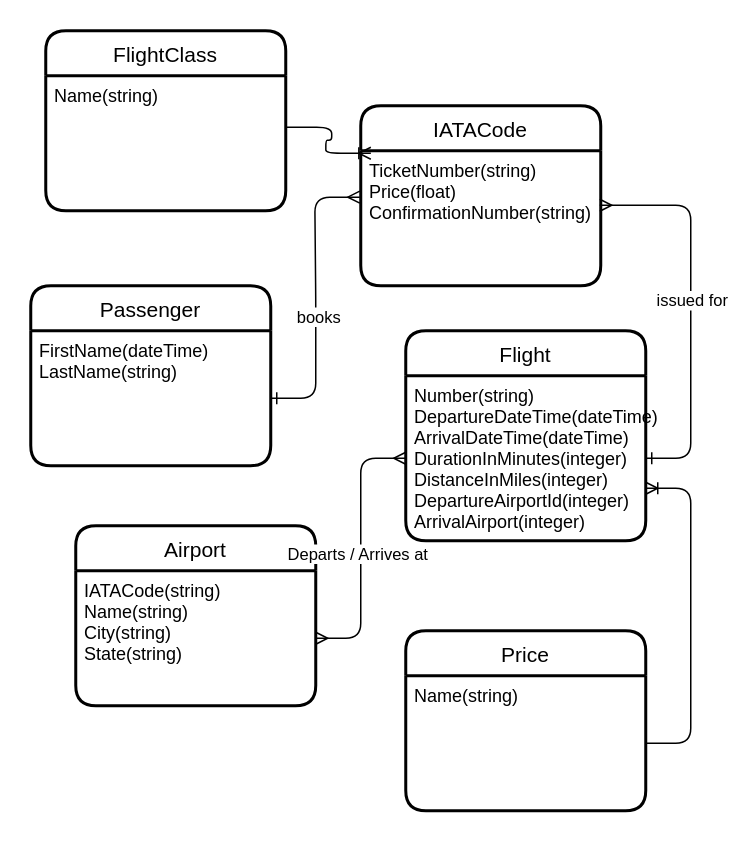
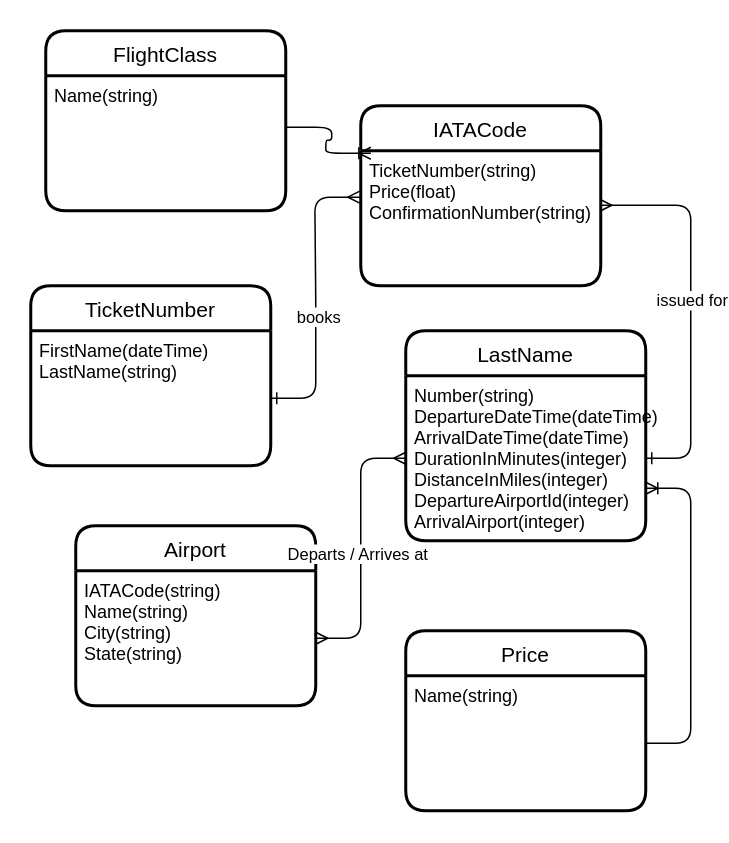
node "Passenger": label "Passenger" -> "TicketNumber"
node "Flight": label "Flight" -> "LastName"
